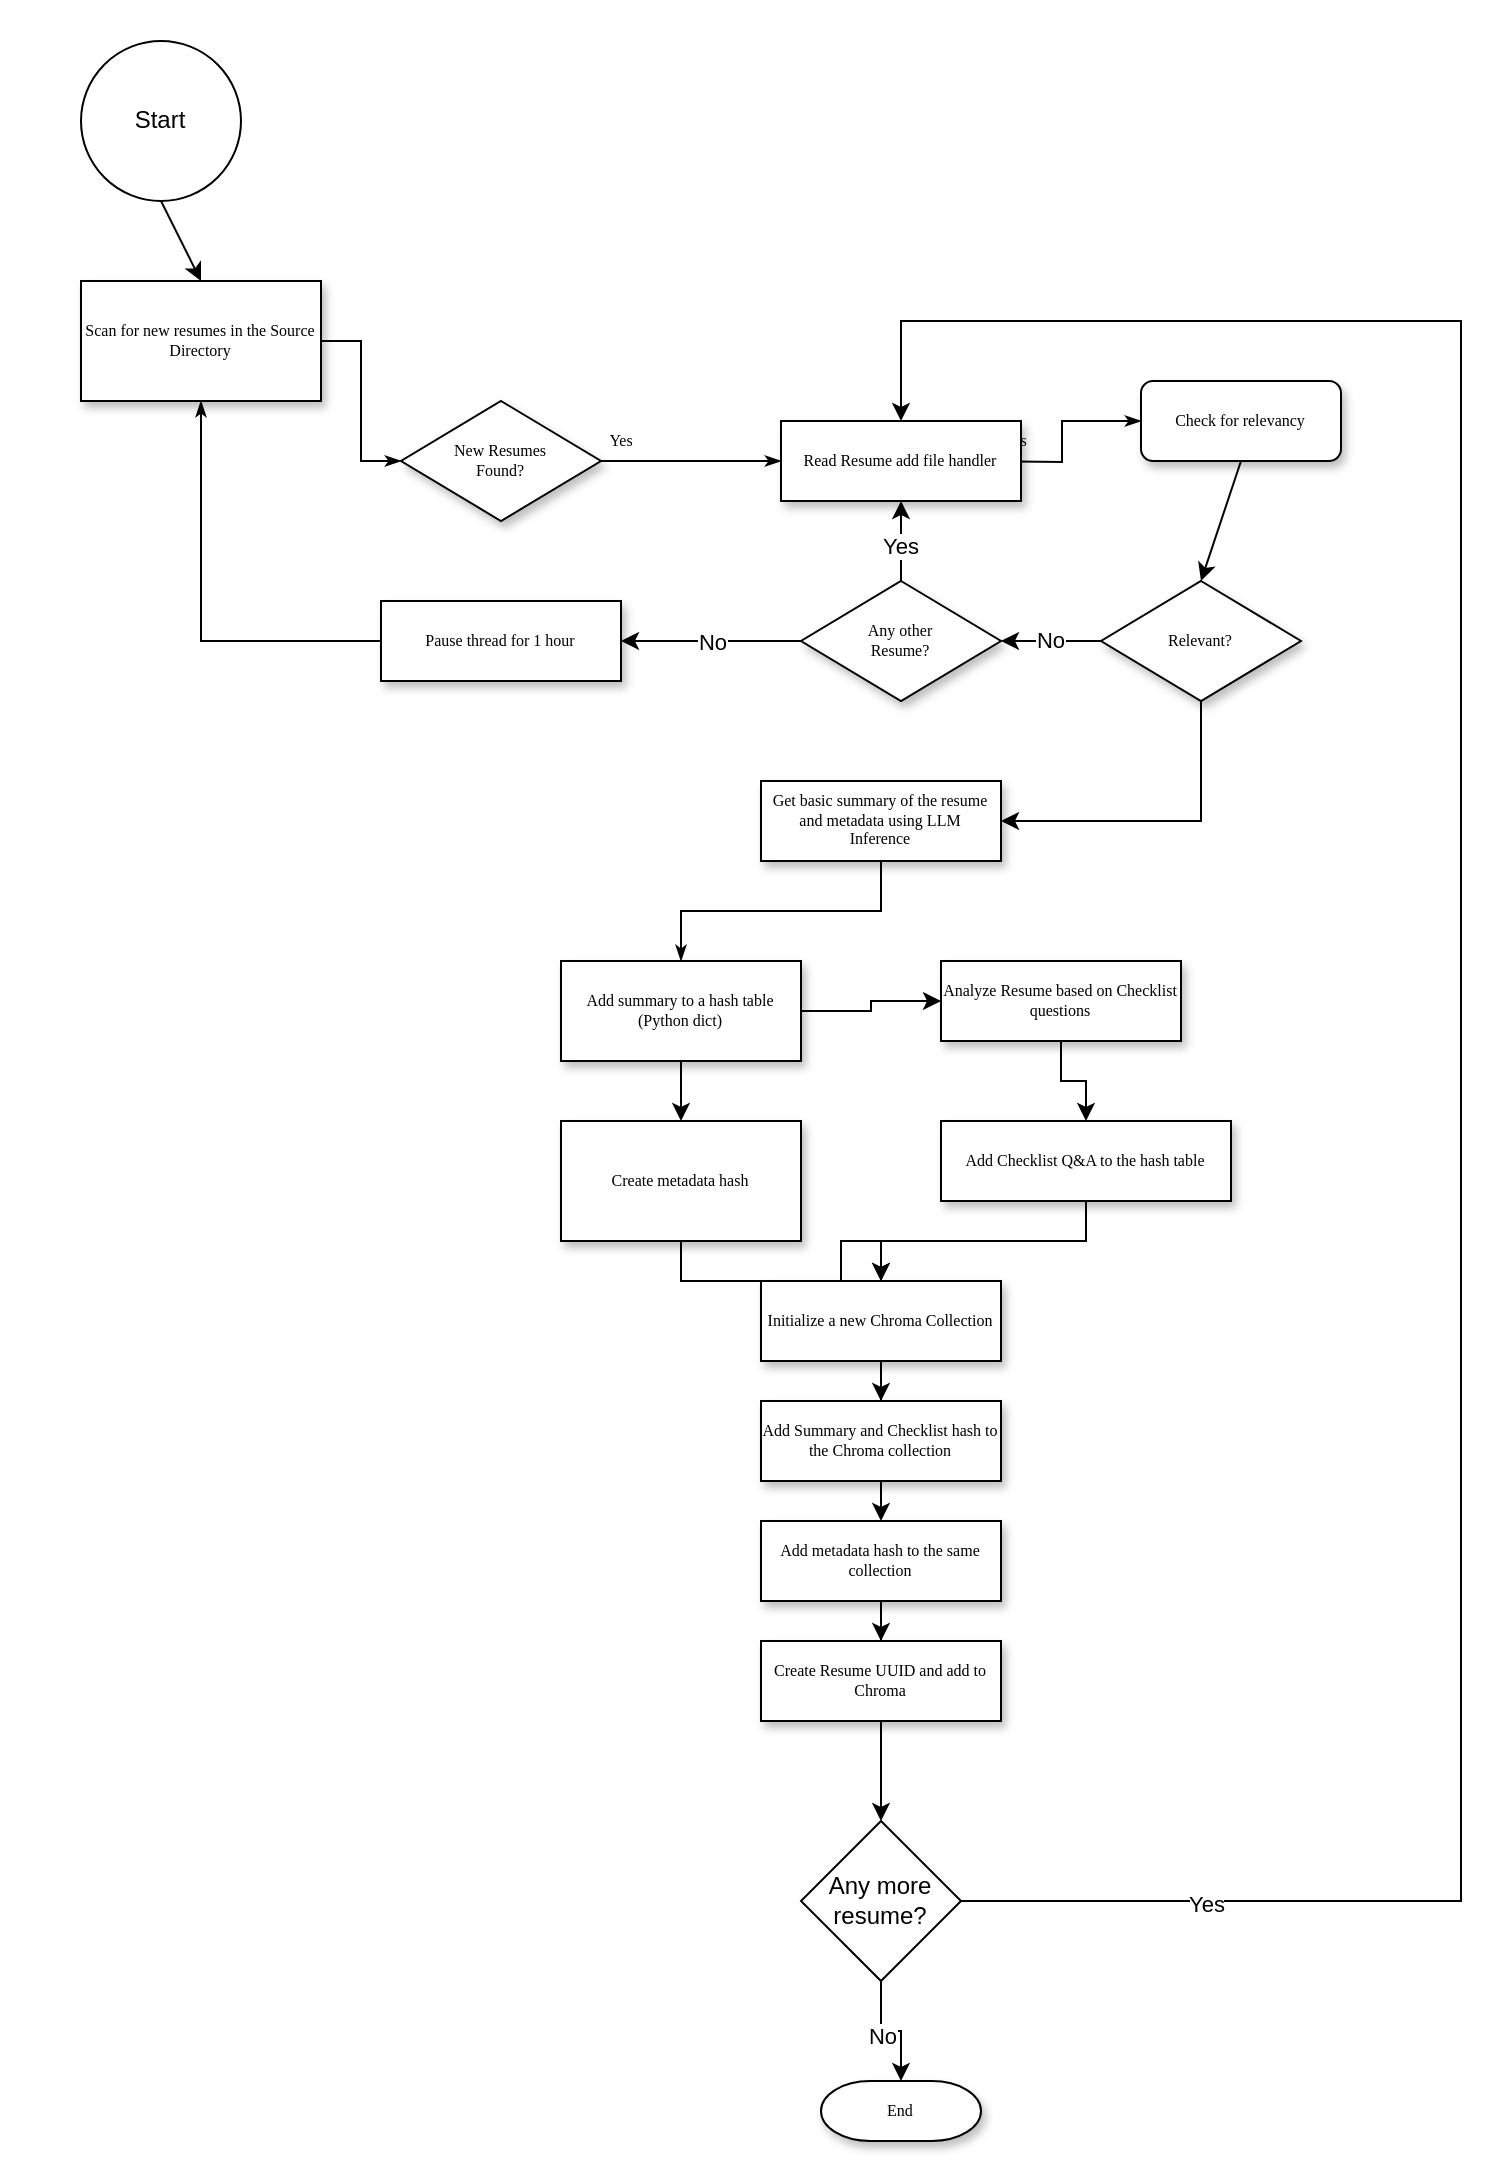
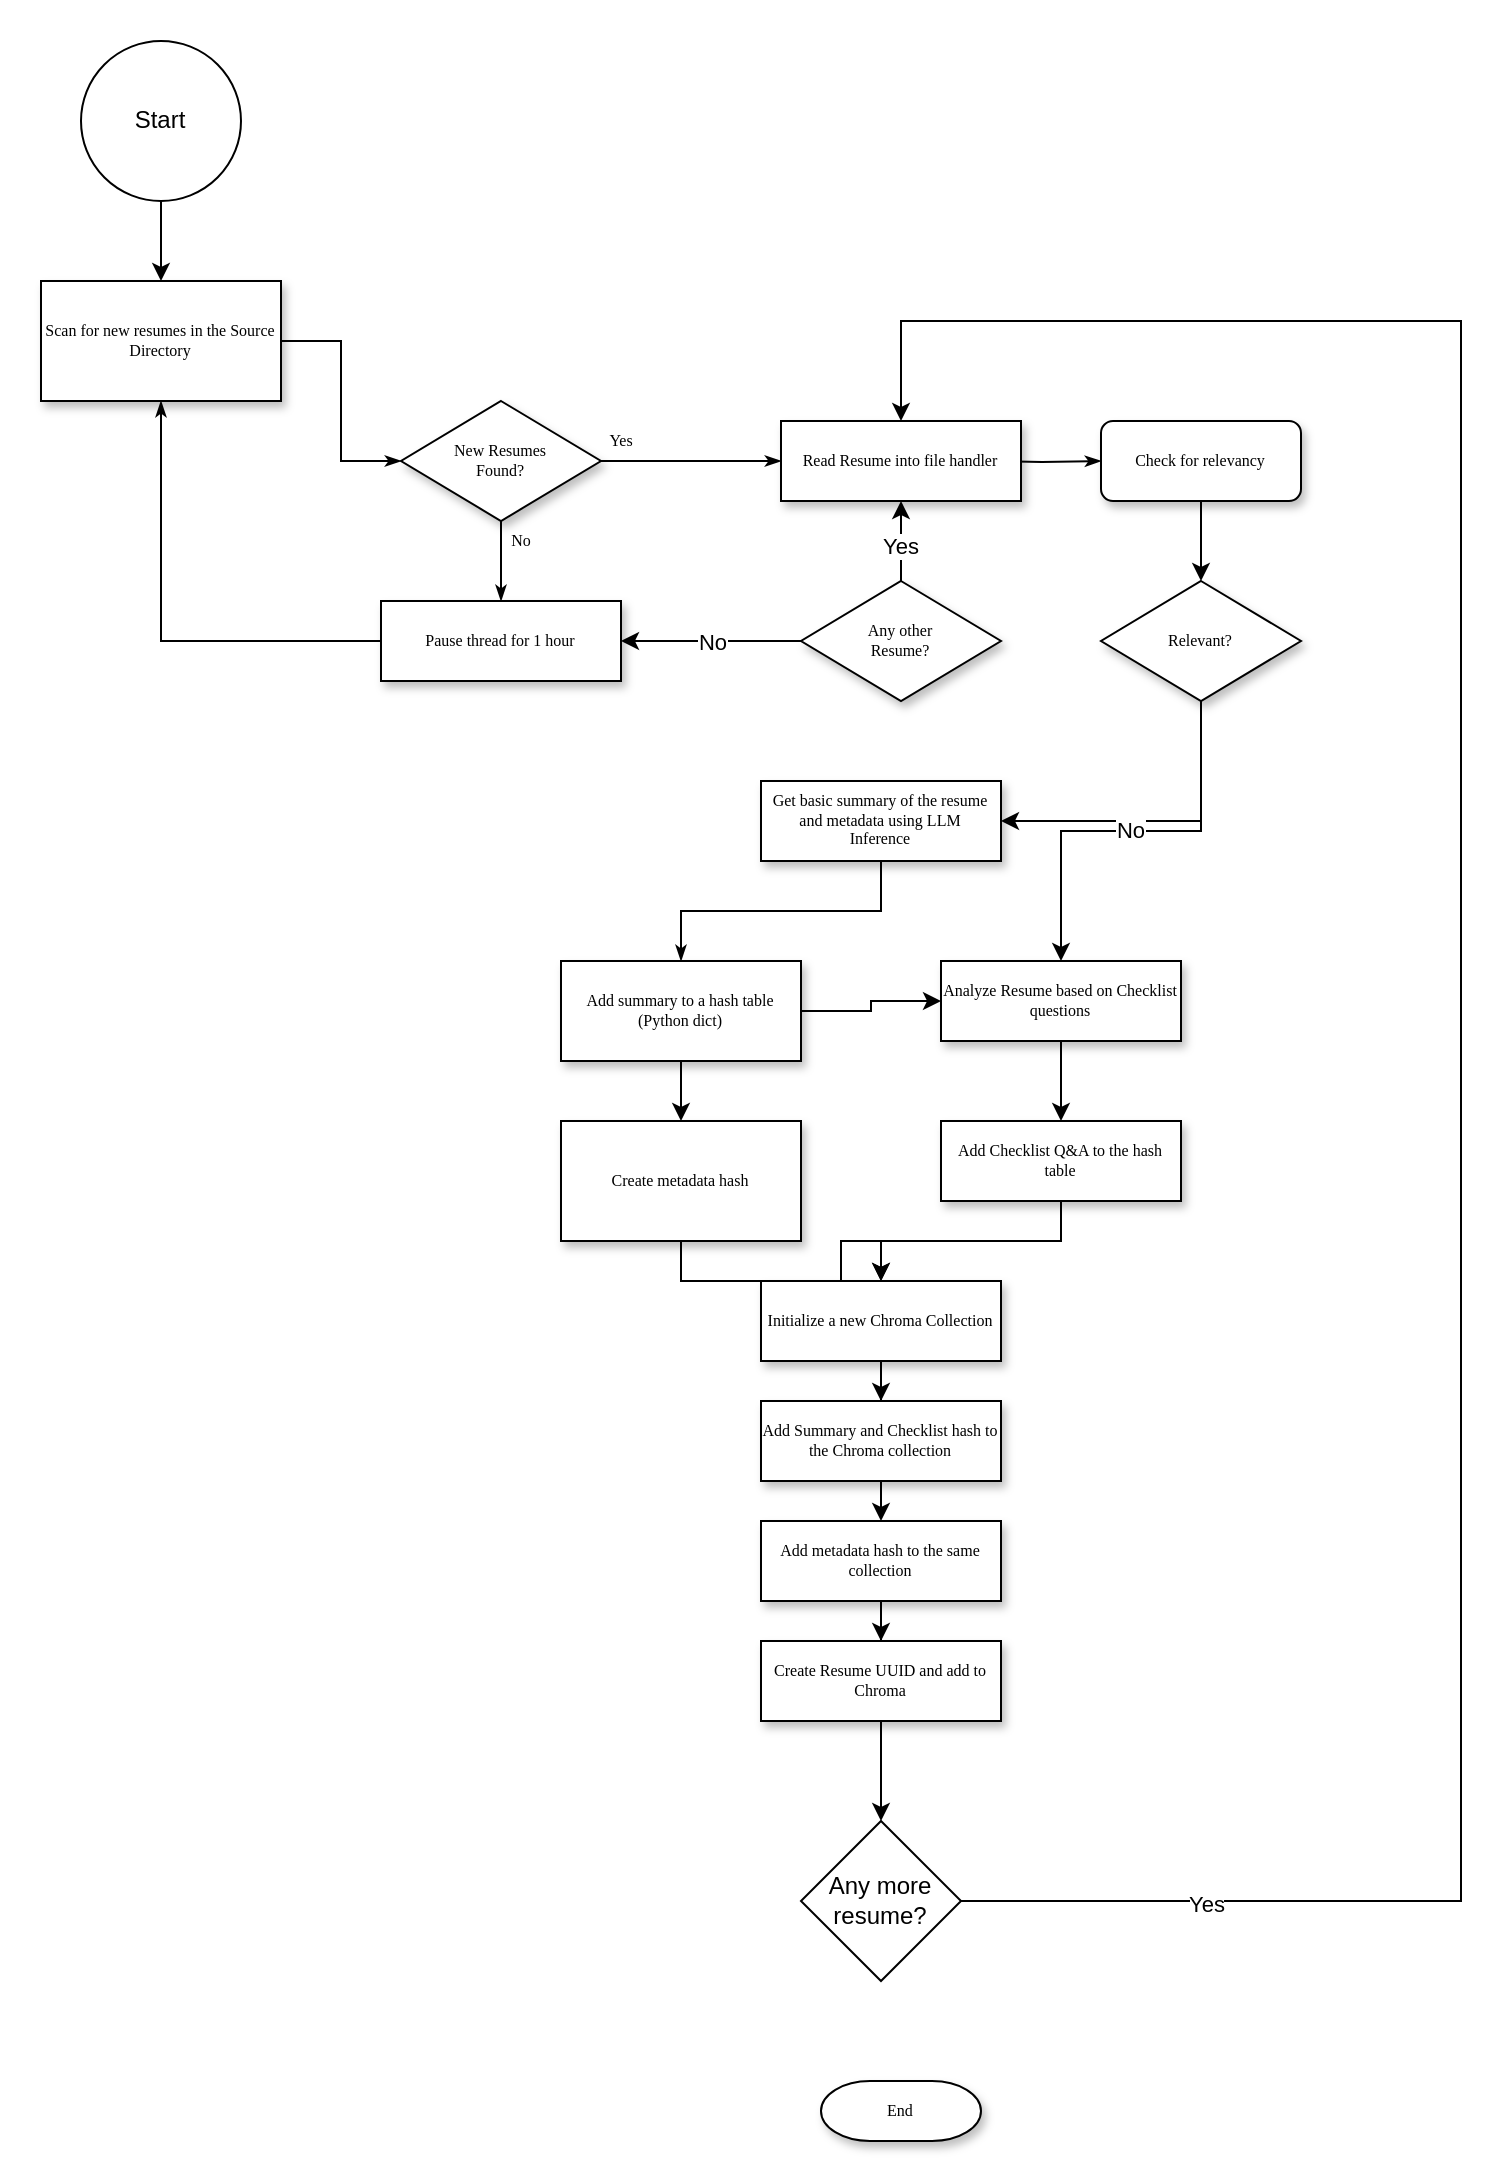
node "Scan for new resumes in the Source Directory": moved (201, 341) -> (161, 341)
node "Check for relevancy": moved (1241, 421) -> (1201, 461)
node "Read Resume add file handler": label "Read Resume add file handler" -> "Read Resume into file handler"
edge "New Resumes Found?" -> "Pause thread for 1 hour": added, label "No"
edge "Relevant?" -> "Any other Resume?": now "Relevant?" -> "Analyze Resume based on Checklist questions"
node "Add Checklist Q&A to the hash table": size 290x80 -> 240x80
edge "Any more resume?" -> "End": removed, label "No"
